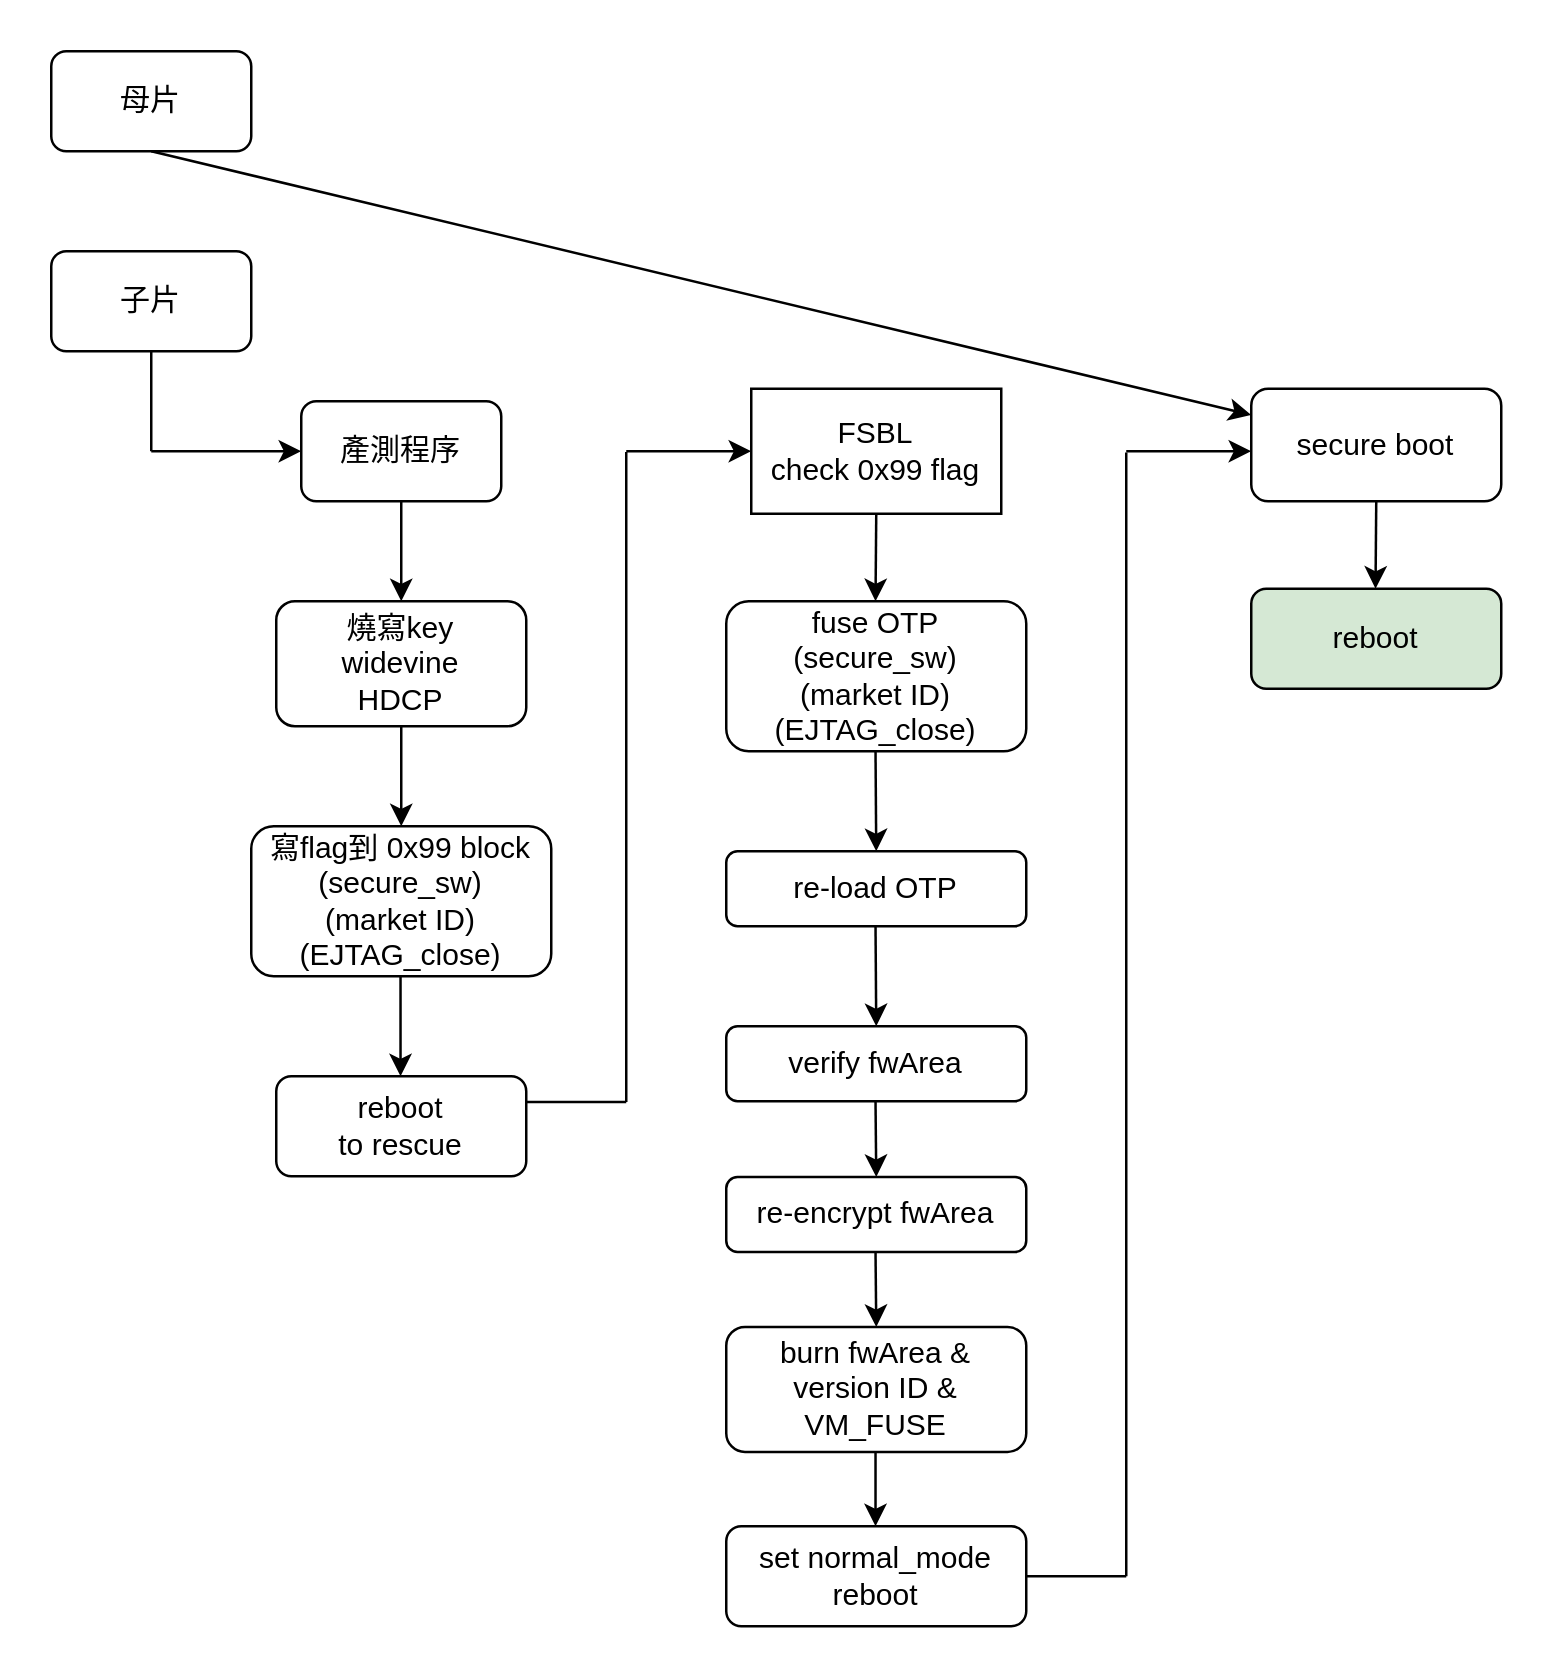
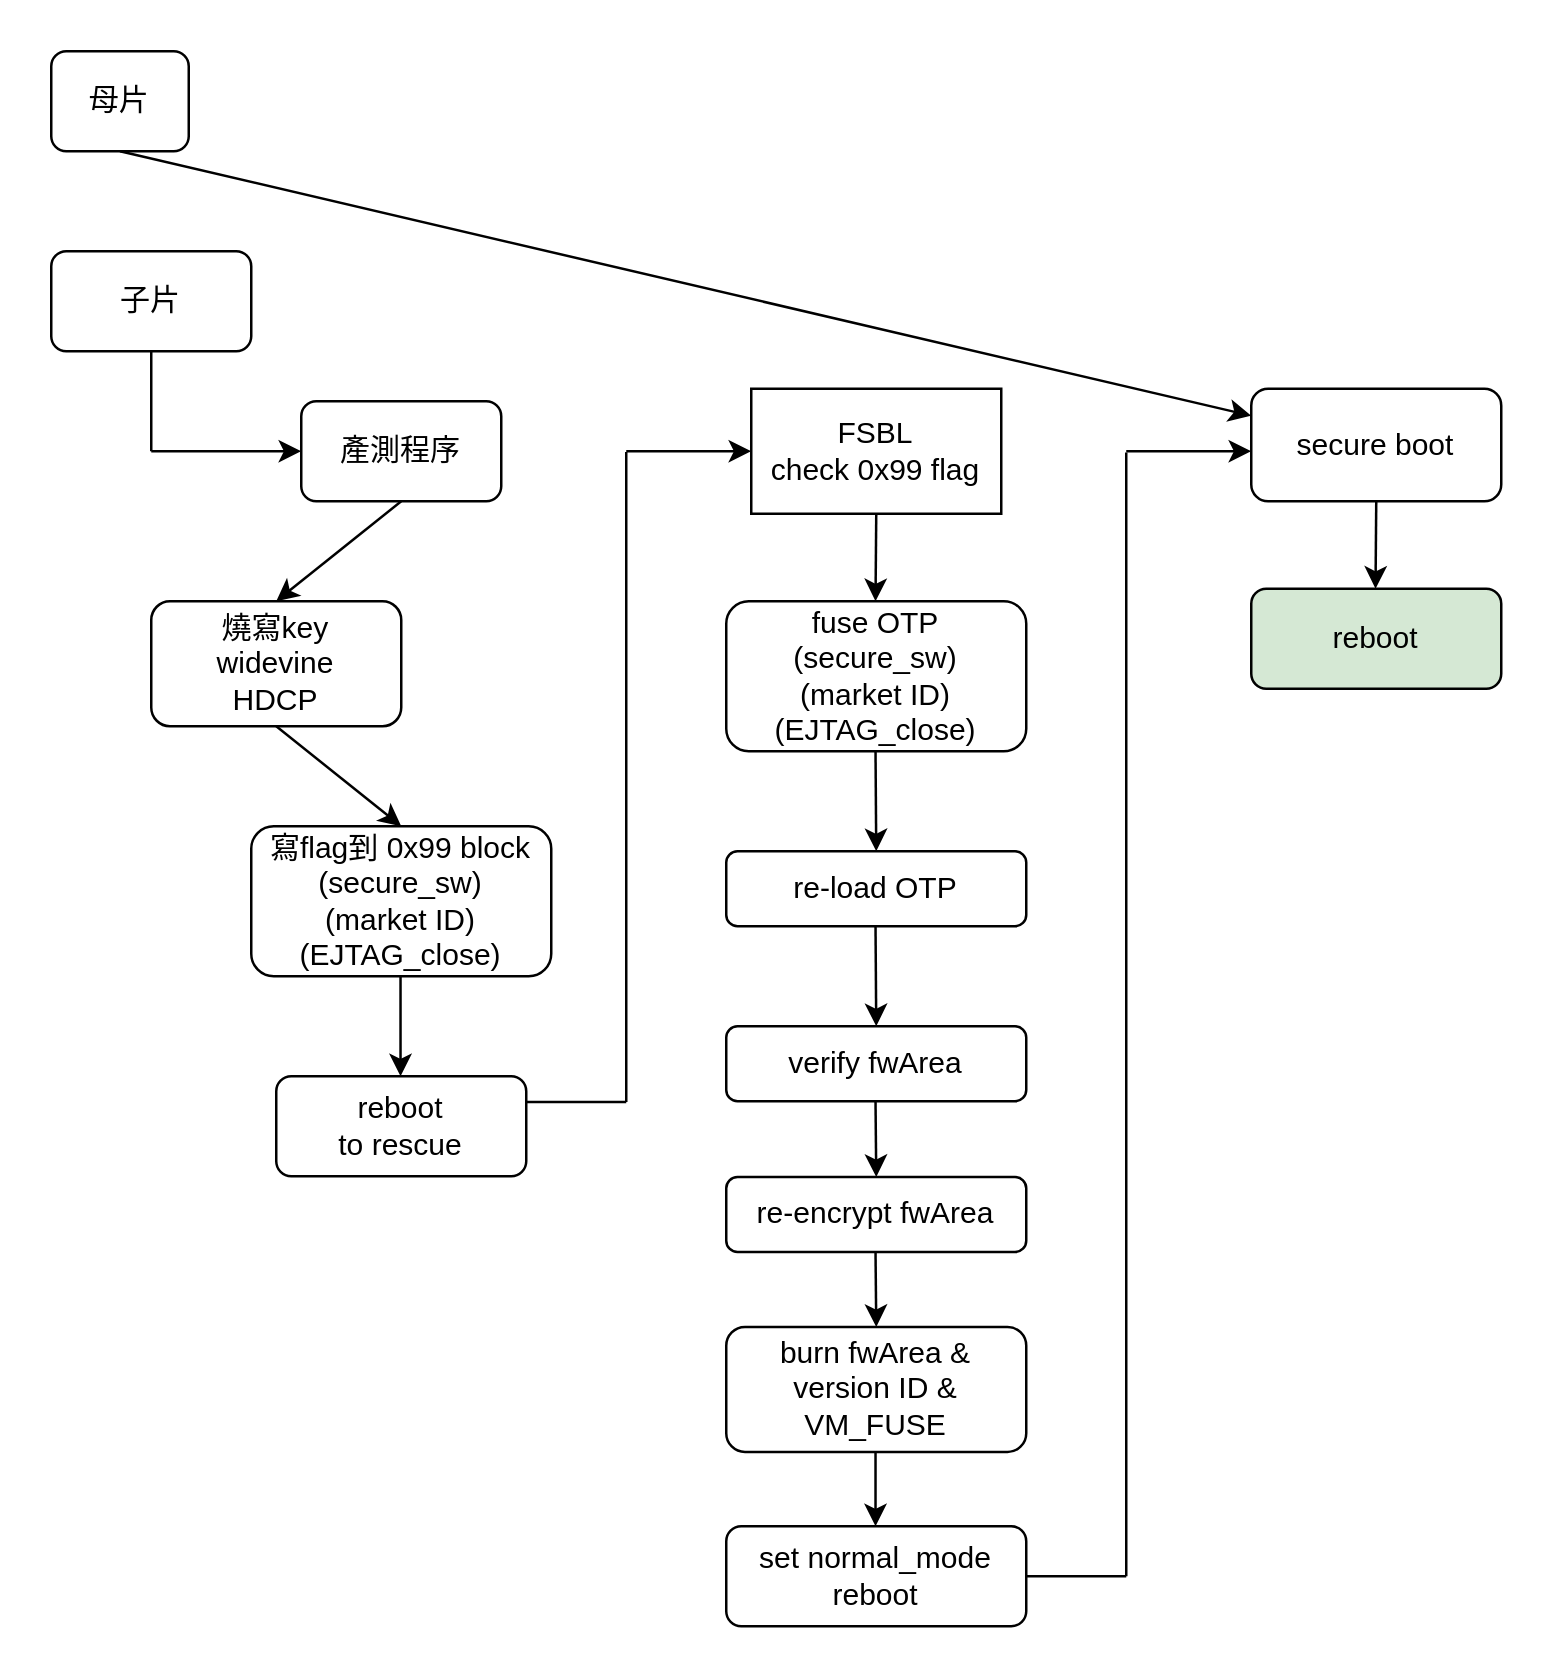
node "母片": size 200x100 -> 138x100
node "燒寫key widevine HDCP": moved (401, 664) -> (276, 664)
